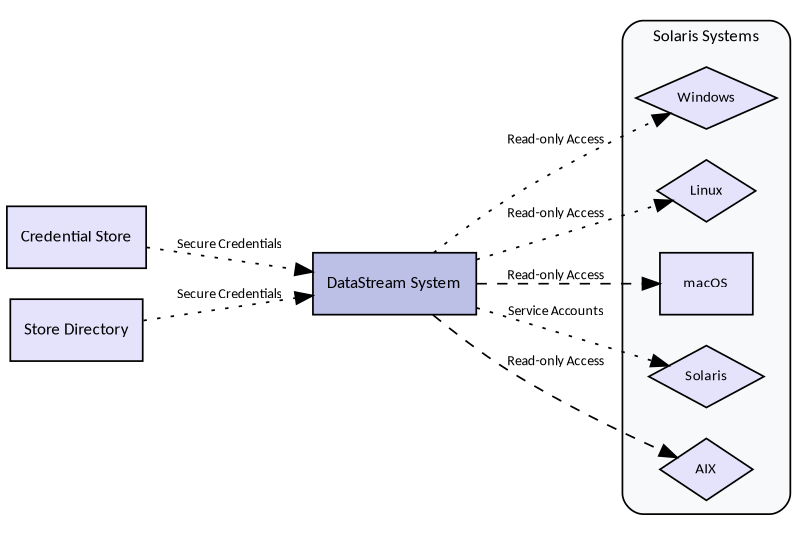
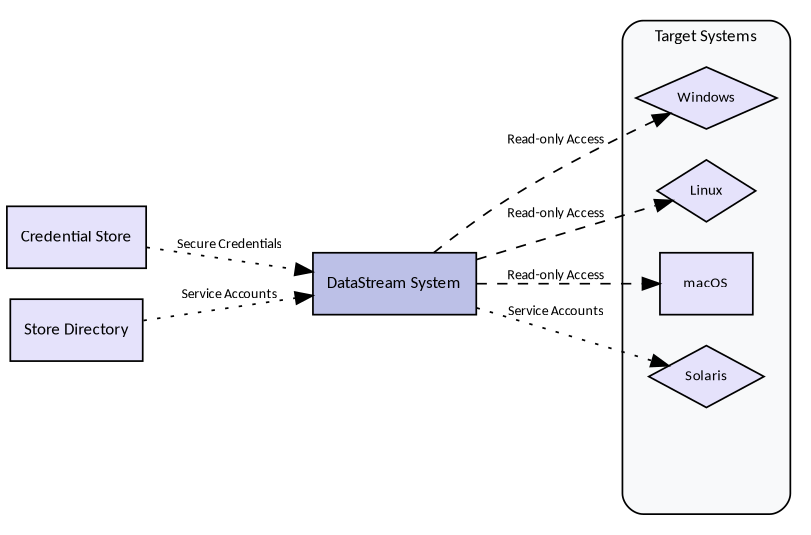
cluster "Solaris Systems": label "Solaris Systems" -> "Target Systems"
edge "DataStream System" -> "Windows": style dotted -> dashed
edge "DataStream System" -> "Linux": style dotted -> dashed
edge "Store Directory" -> "DataStream System": label "Secure Credentials" -> "Service Accounts"
node "AIX": removed
